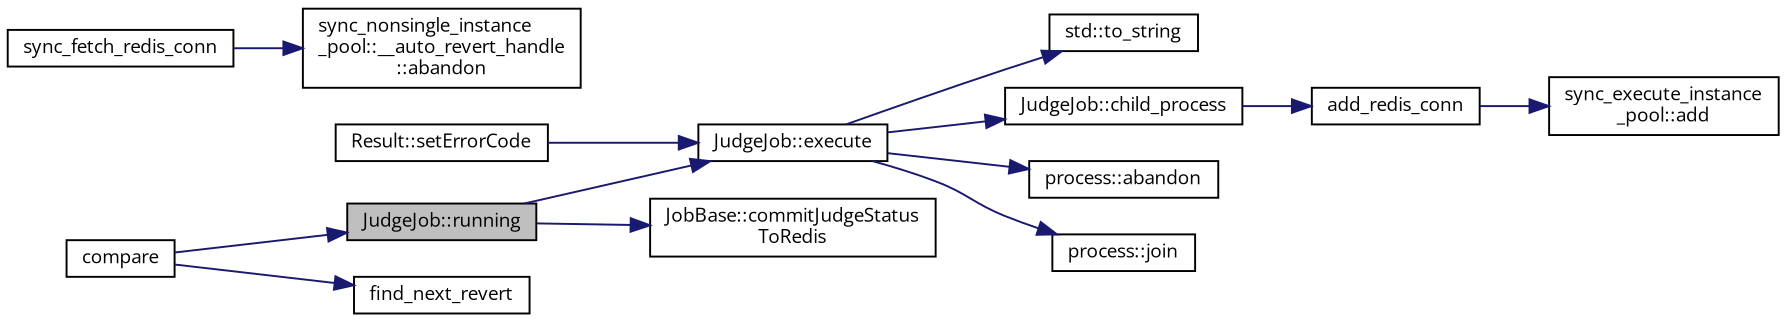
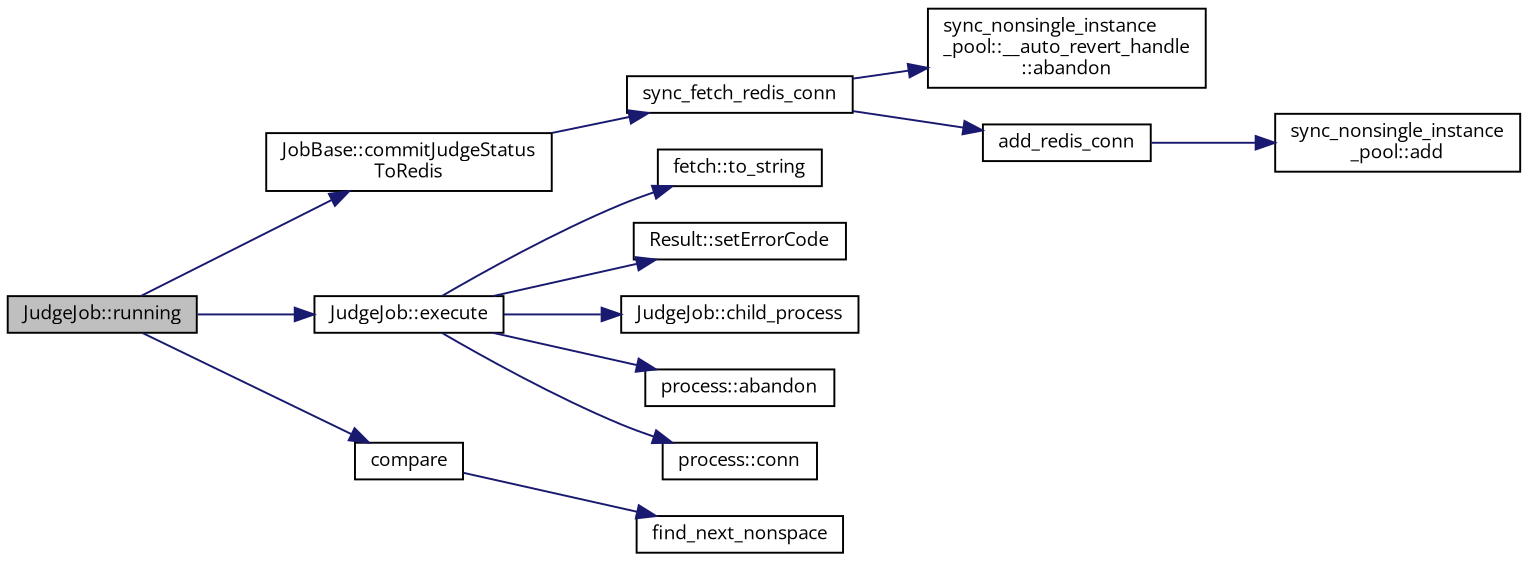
node "std::to_string": label "std::to_string" -> "fetch::to_string"
edge "JudgeJob::child_process" -> "add_redis_conn": now "sync_fetch_redis_conn" -> "add_redis_conn"
node "sync_execute_instance _pool::add": label "sync_execute_instance _pool::add" -> "sync_nonsingle_instance _pool::add"
edge "JobBase::commitJudgeStatus ToRedis" -> "sync_fetch_redis_conn": added
edge "Result::setErrorCode" -> "JudgeJob::execute": reversed
edge "compare" -> "JudgeJob::running": reversed
node "process::join": label "process::join" -> "process::conn"
node "find_next_revert": label "find_next_revert" -> "find_next_nonspace"
